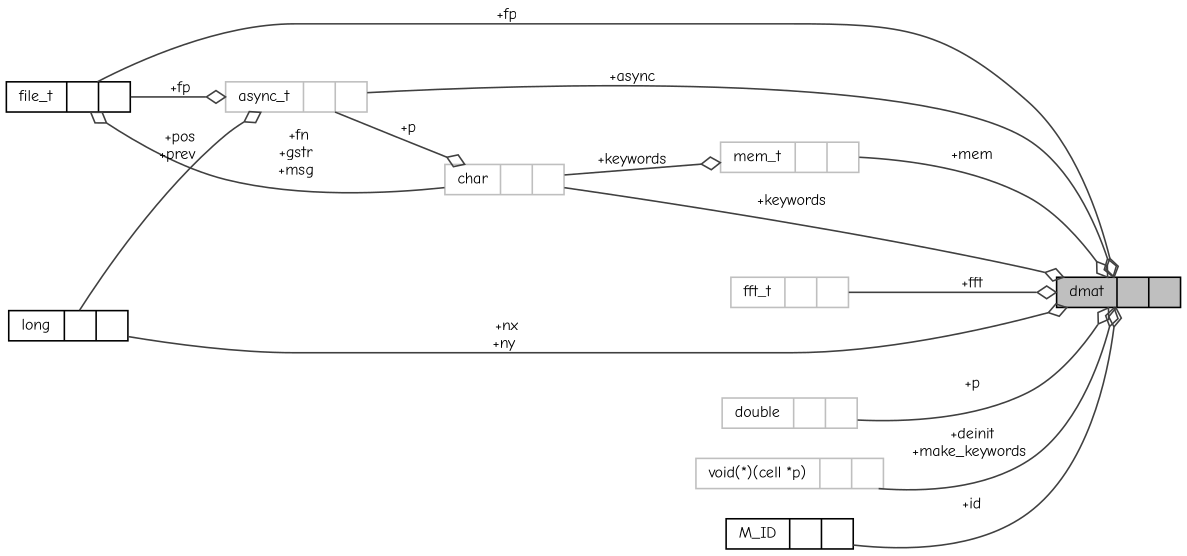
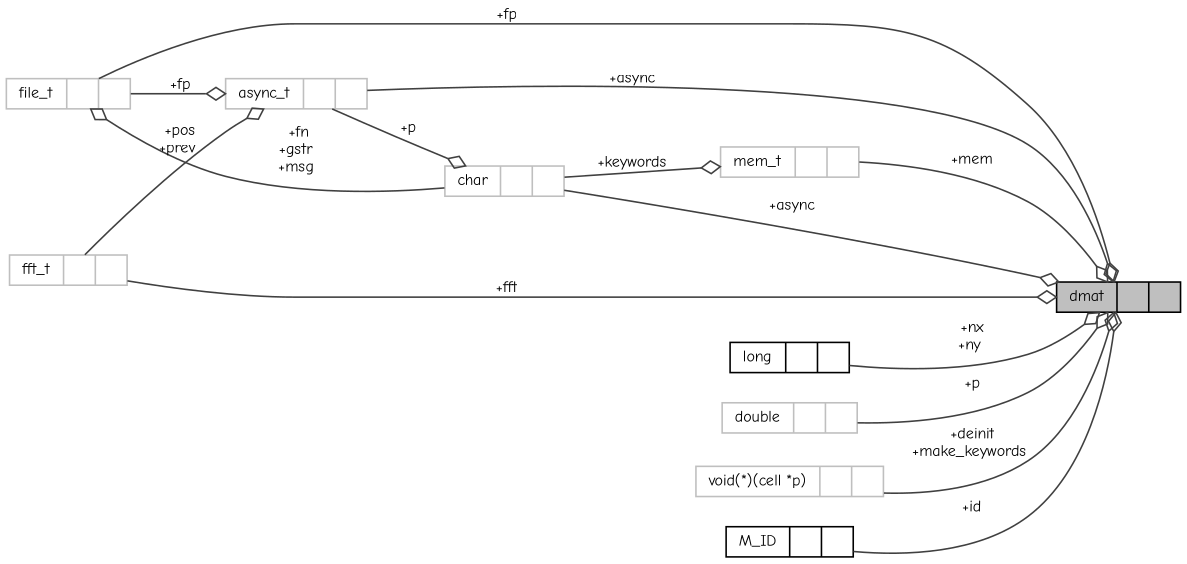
node "file_t": color black -> grey75
edge "char" -> "dmat": label " +keywords" -> " +async"
edge "long" -> "async_t": now "fft_t" -> "async_t"
